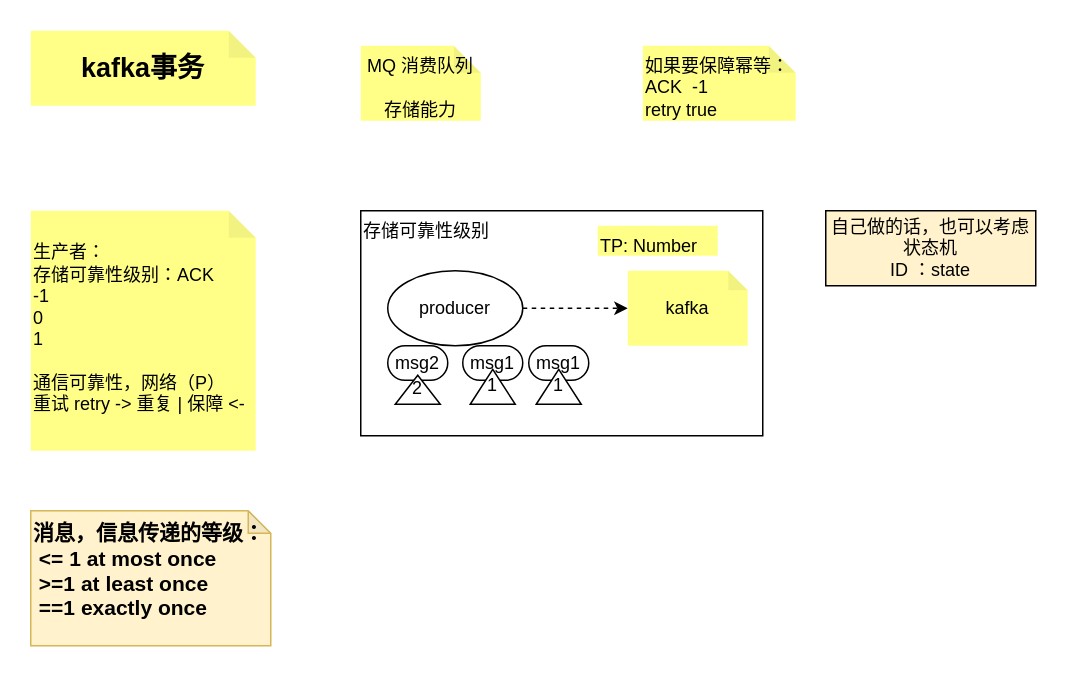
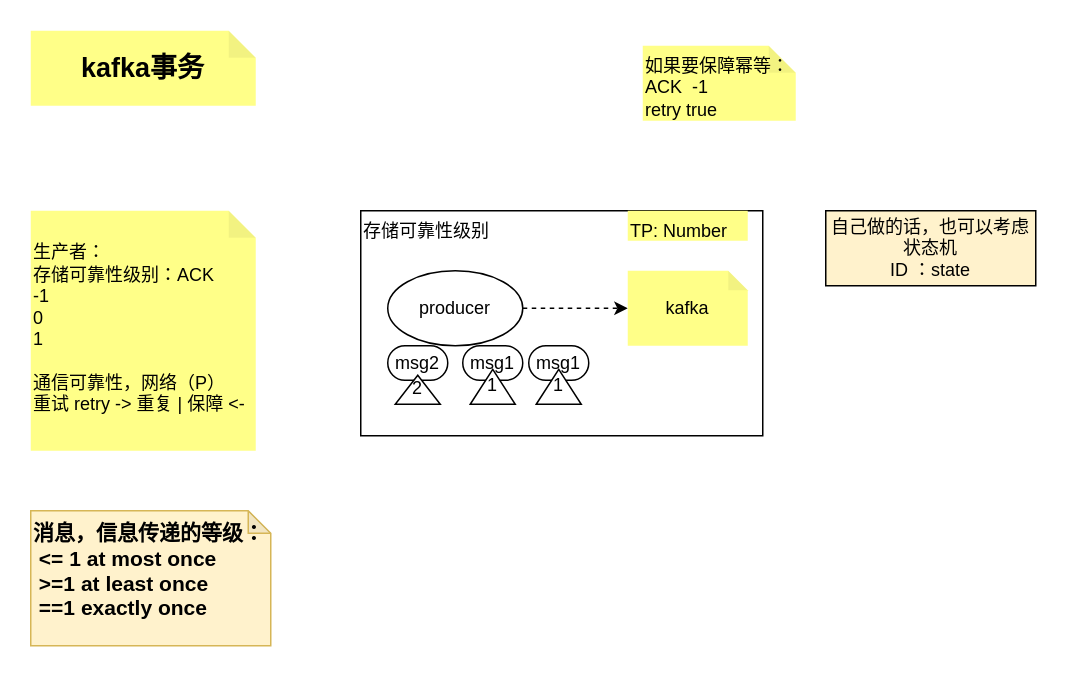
node "MQ 消费队列 存储能力": removed
node "TP: Number": moved (658, 241) -> (688, 226)
